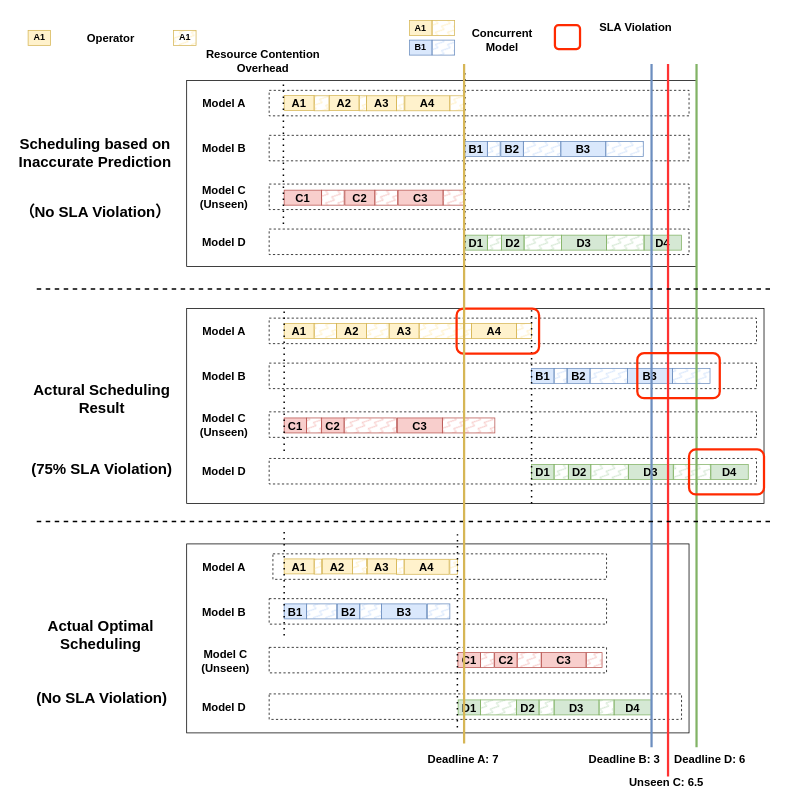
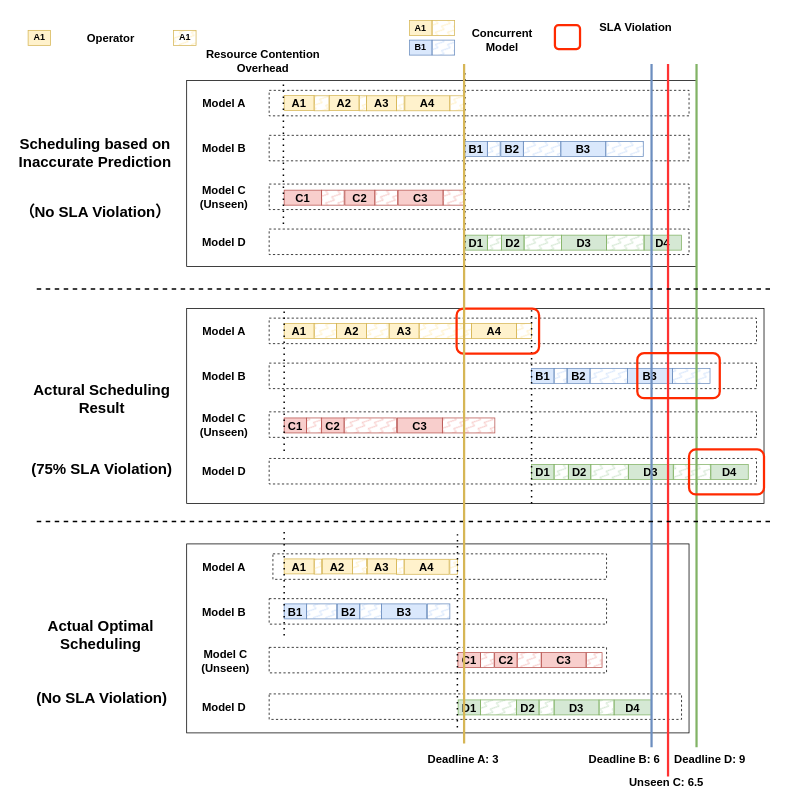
node "Deadline A: 7": label "Deadline A: 7" -> "Deadline A: 3"
node "Deadline B: 3": label "Deadline B: 3" -> "Deadline B: 6"
node "Deadline D: 6": label "Deadline D: 6" -> "Deadline D: 9"
